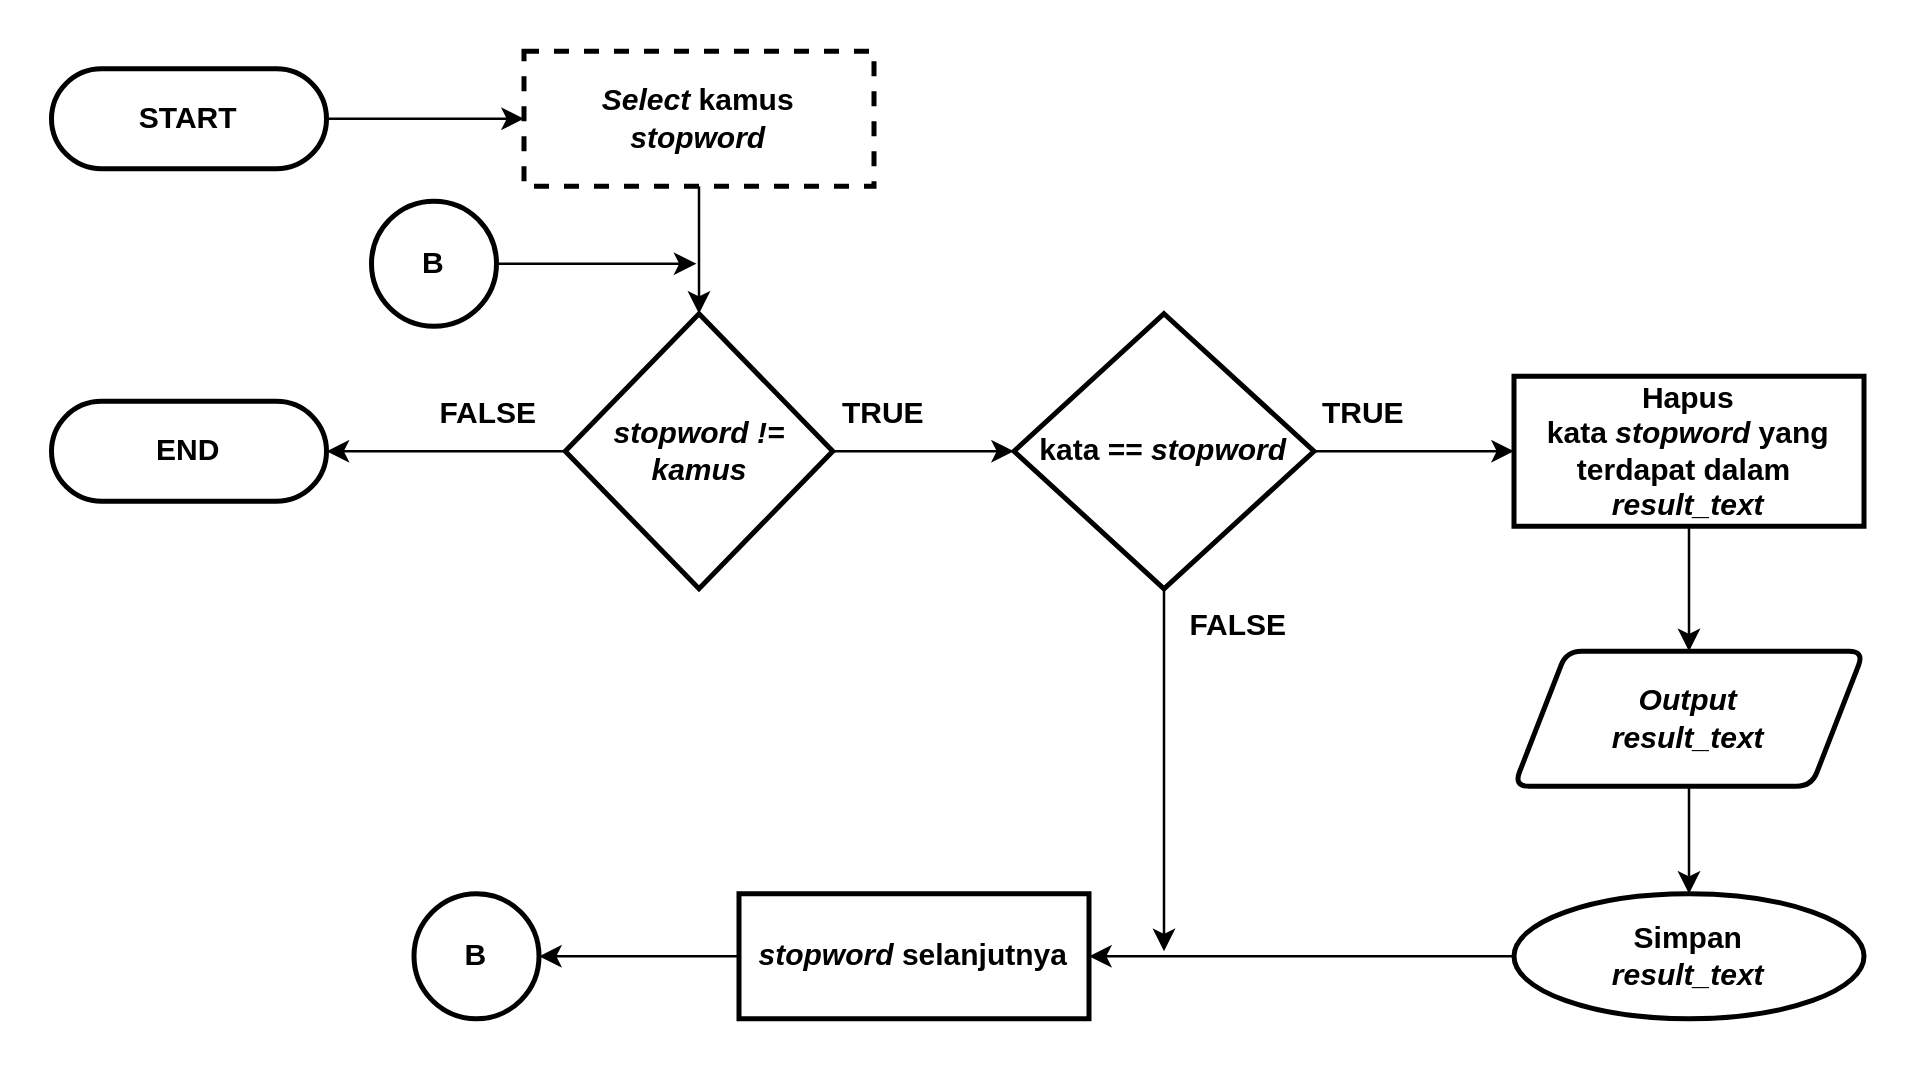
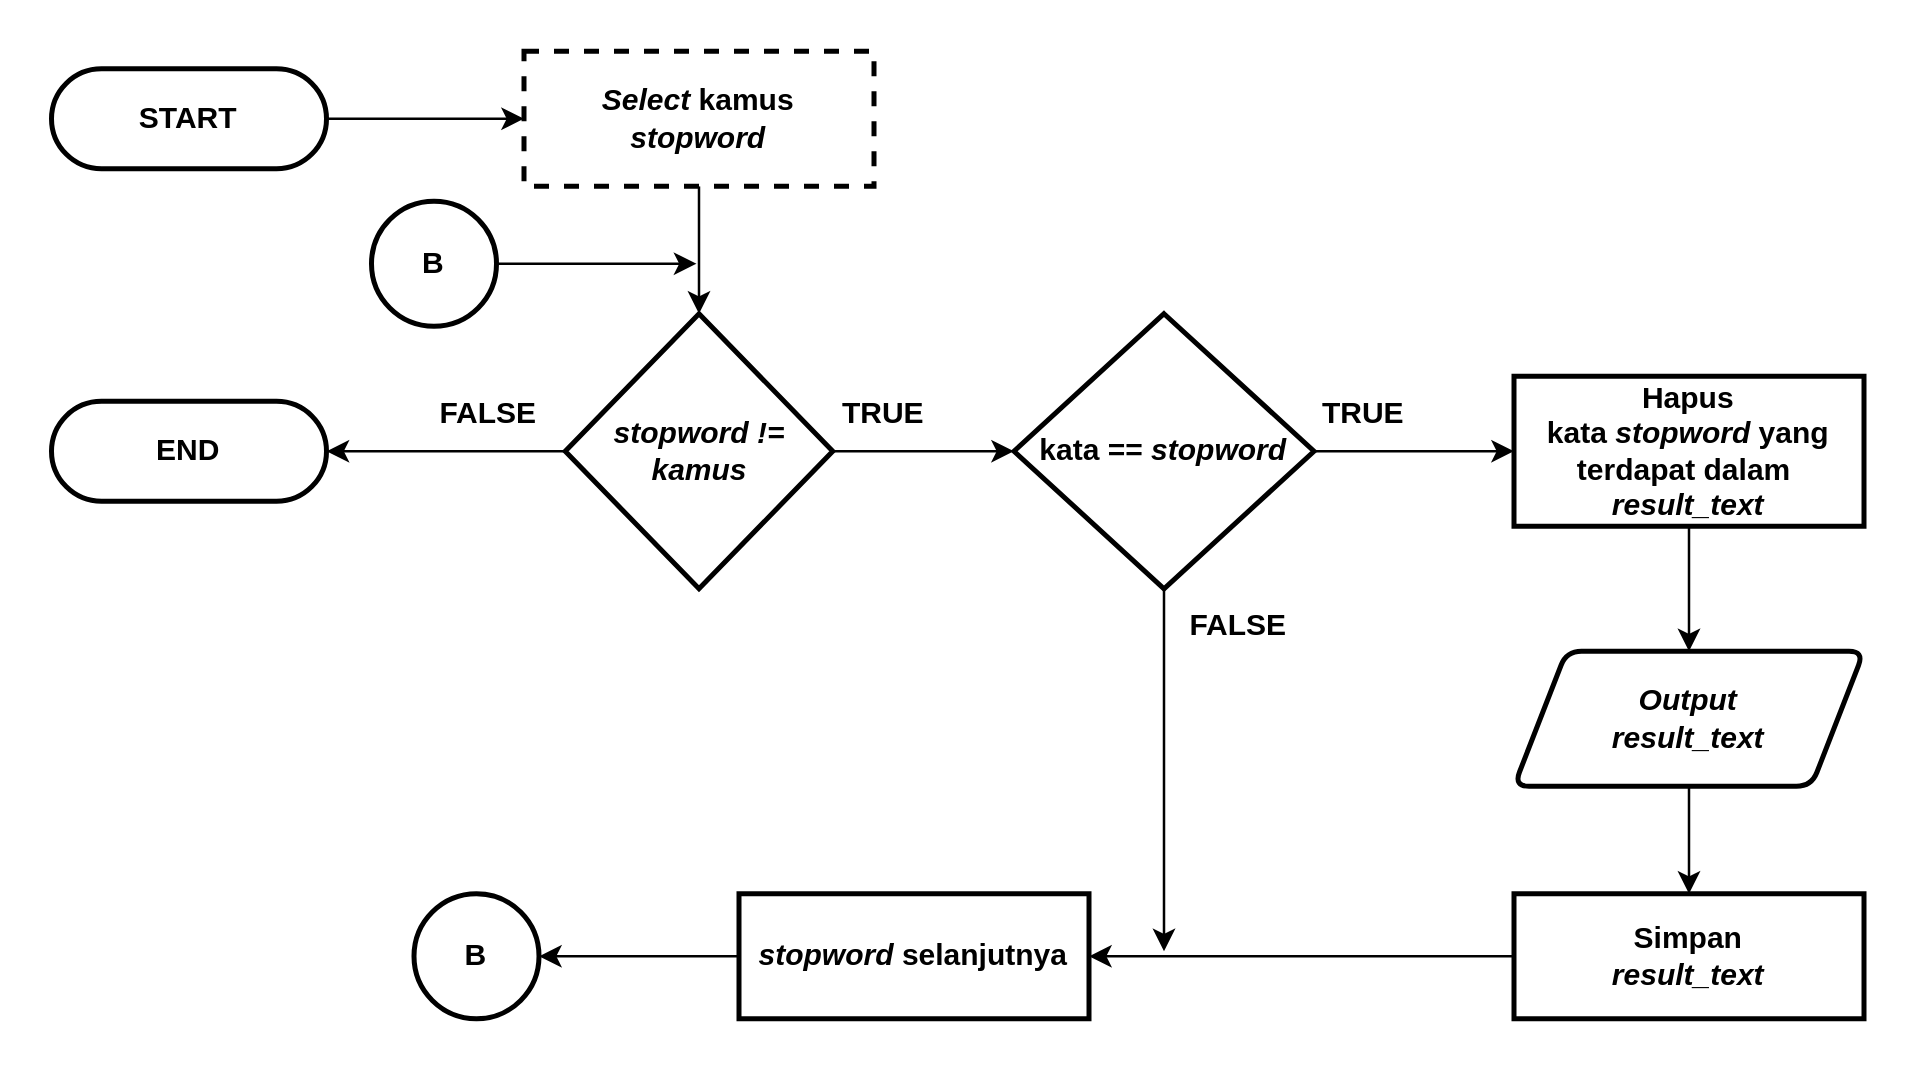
node "Simpan result_text": shape ellipse -> rounded rectangle
